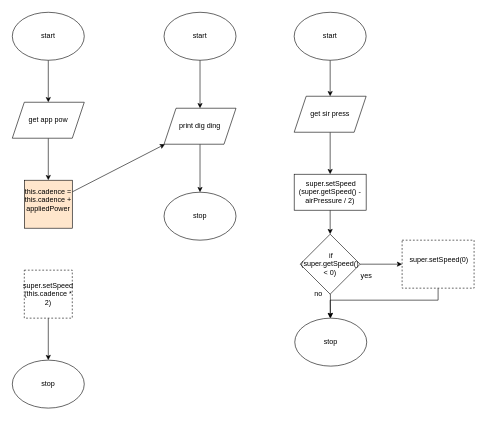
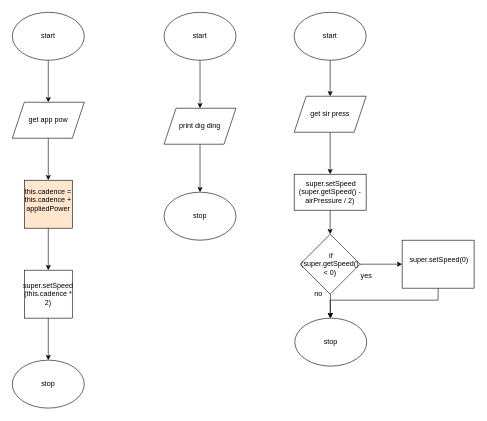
edge "this.cadence = this.cadence + appliedPower" -> "print dig ding": now "this.cadence = this.cadence + appliedPower" -> "super.setSpeed (this.cadence * 2)"
node "super.setSpeed(0)": style dashed -> solid
node "super.setSpeed (this.cadence * 2)": style dashed -> solid
